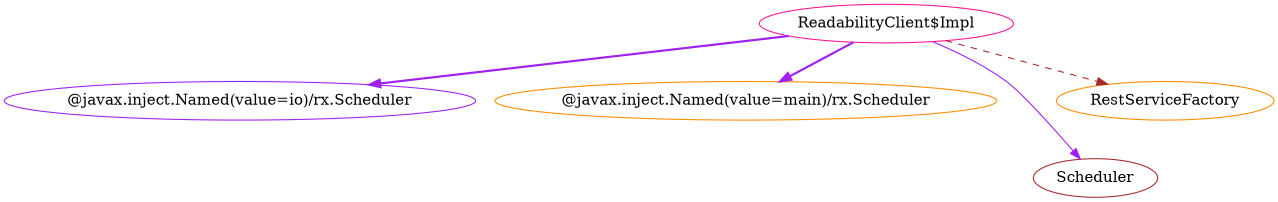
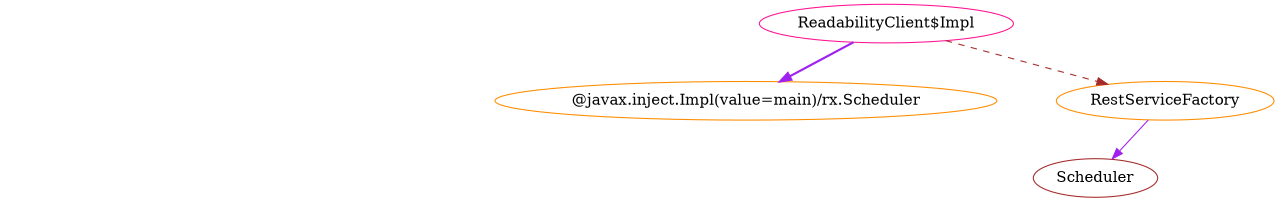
edge "ReadabilityClient$Impl" -> "Scheduler": now "RestServiceFactory" -> "Scheduler"
node "@javax.inject.Named(value=io)/rx.Scheduler": removed
node "@javax.inject.Named(value=main)/rx.Scheduler": label "@javax.inject.Named(value=main)/rx.Scheduler" -> "@javax.inject.Impl(value=main)/rx.Scheduler"
